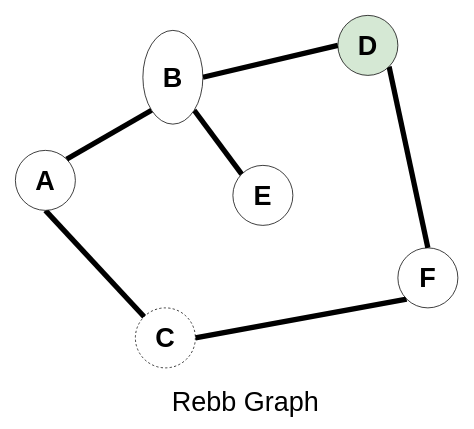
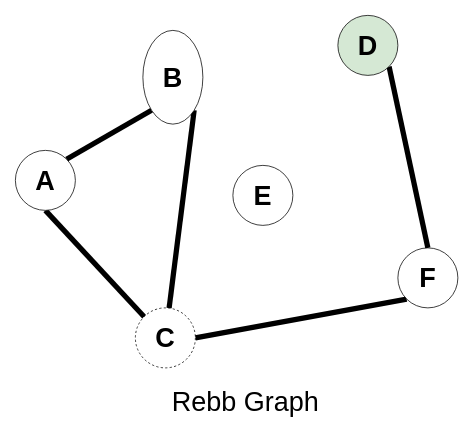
edge "D" -- "B": removed
edge "B" -- "E": now "B" -- "C"
